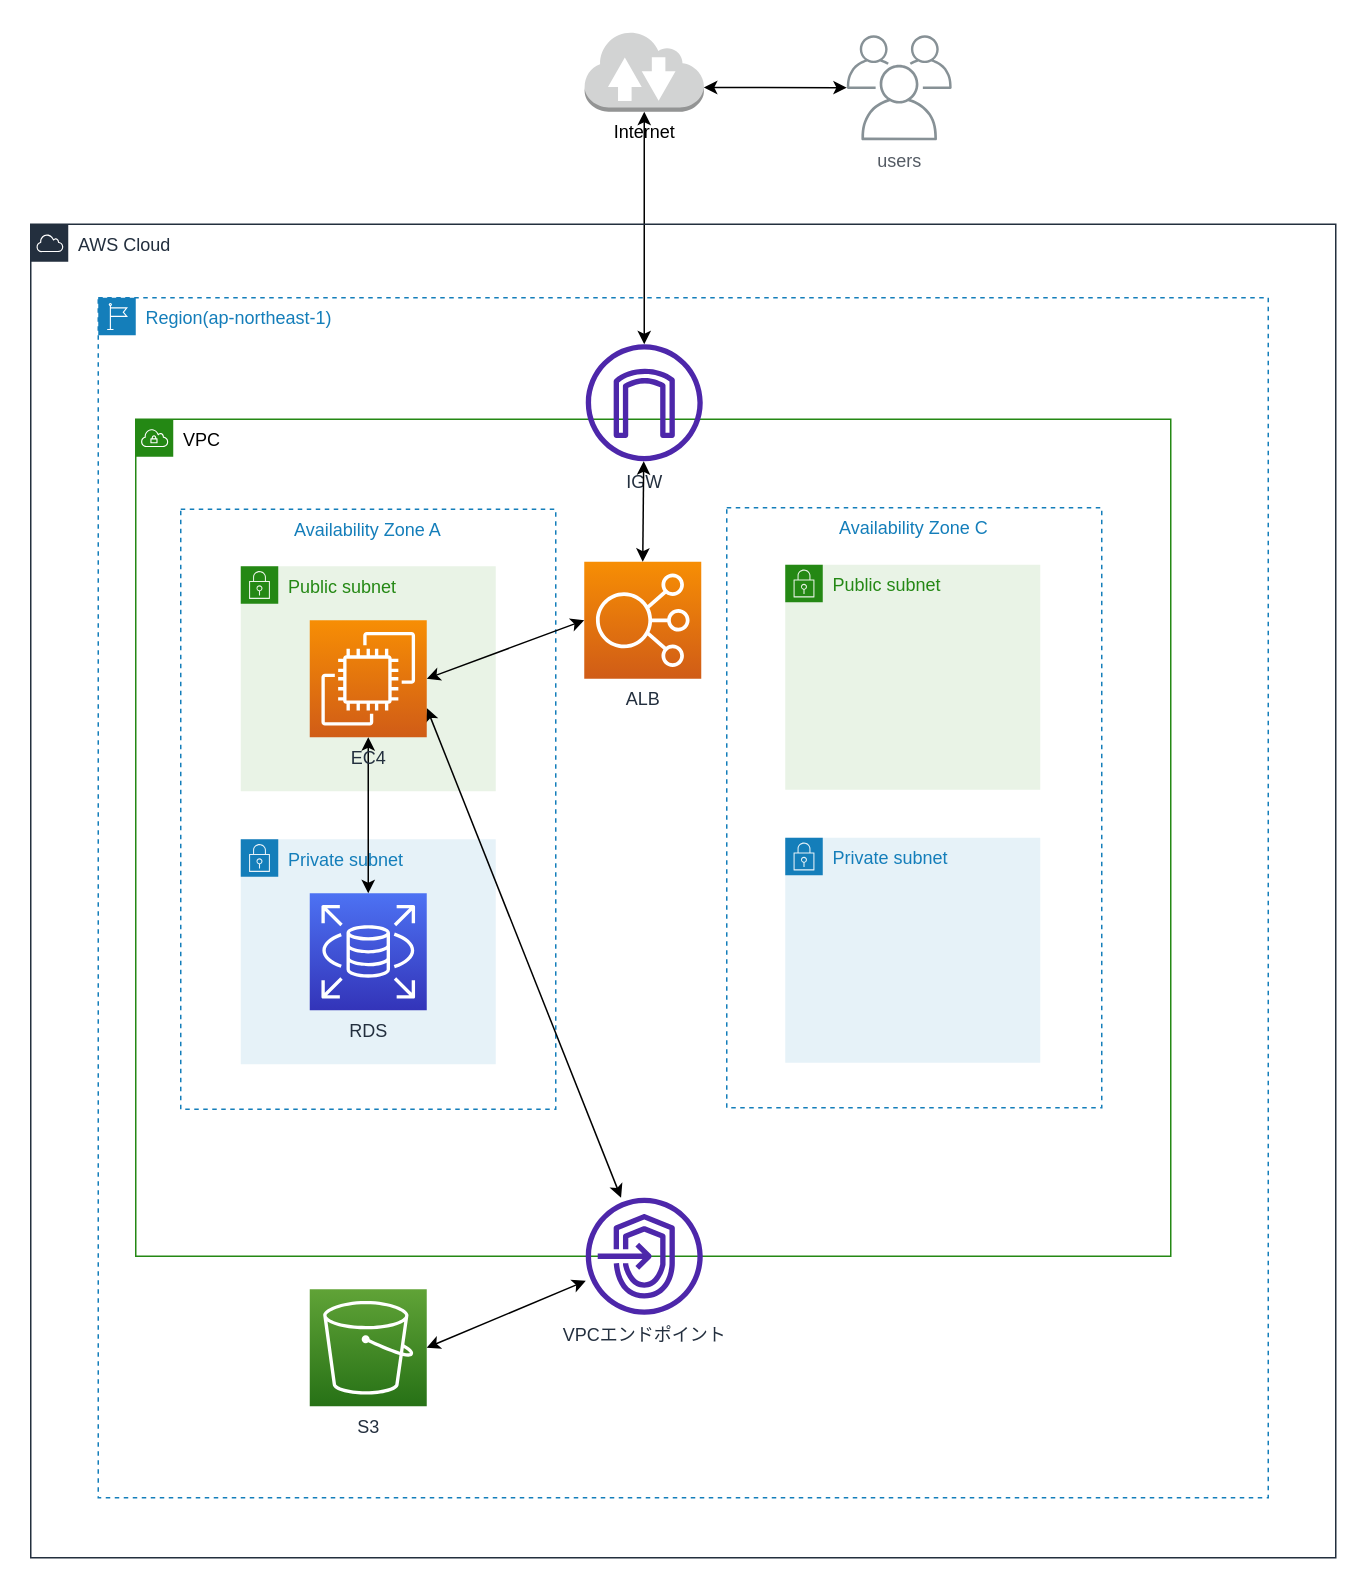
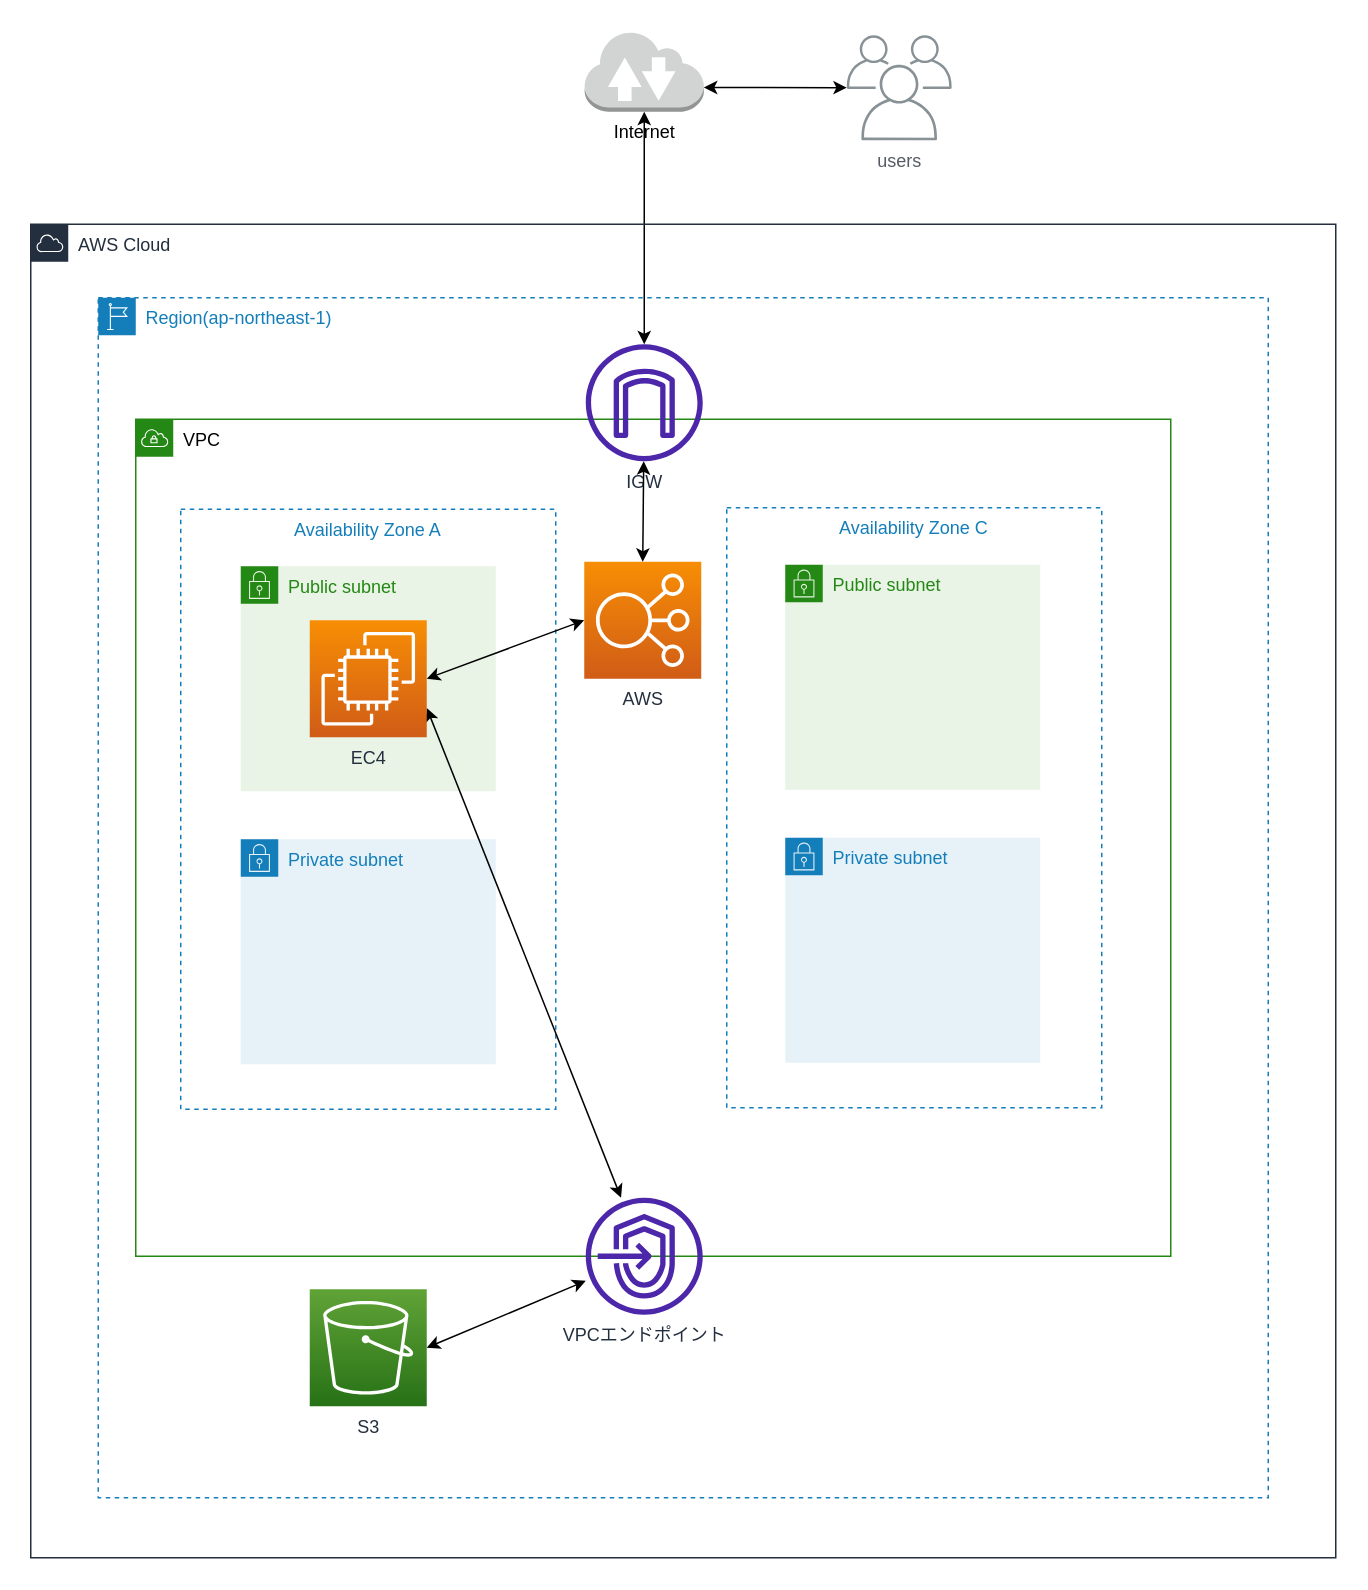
node "ALB": label "ALB" -> "AWS"
edge "EC4" -- "RDS": removed
node "RDS": removed
